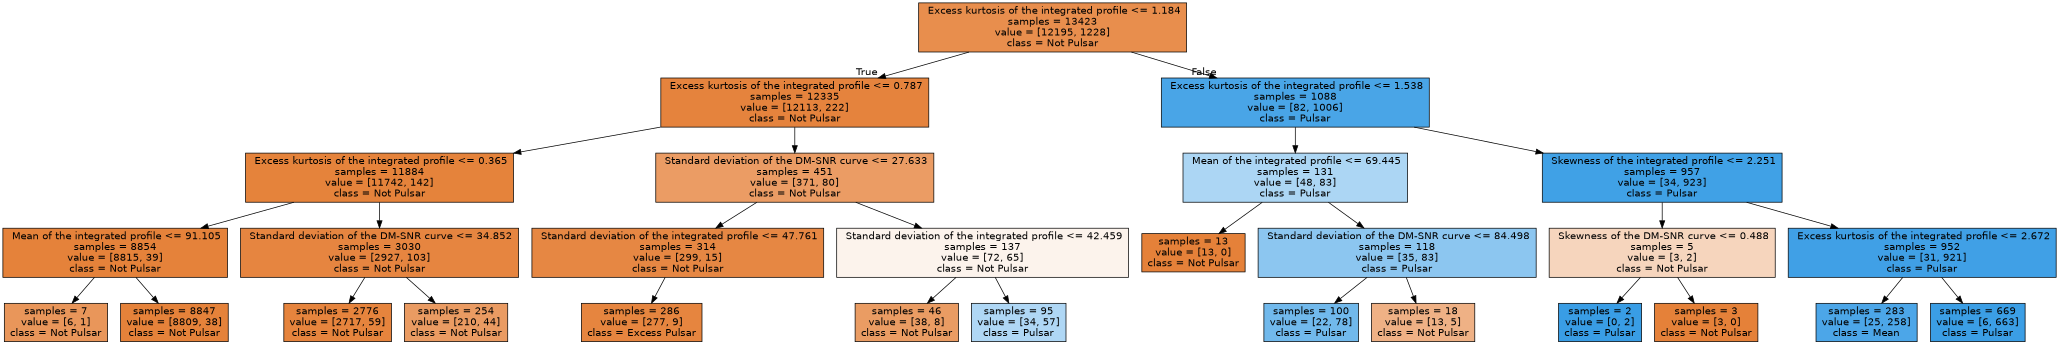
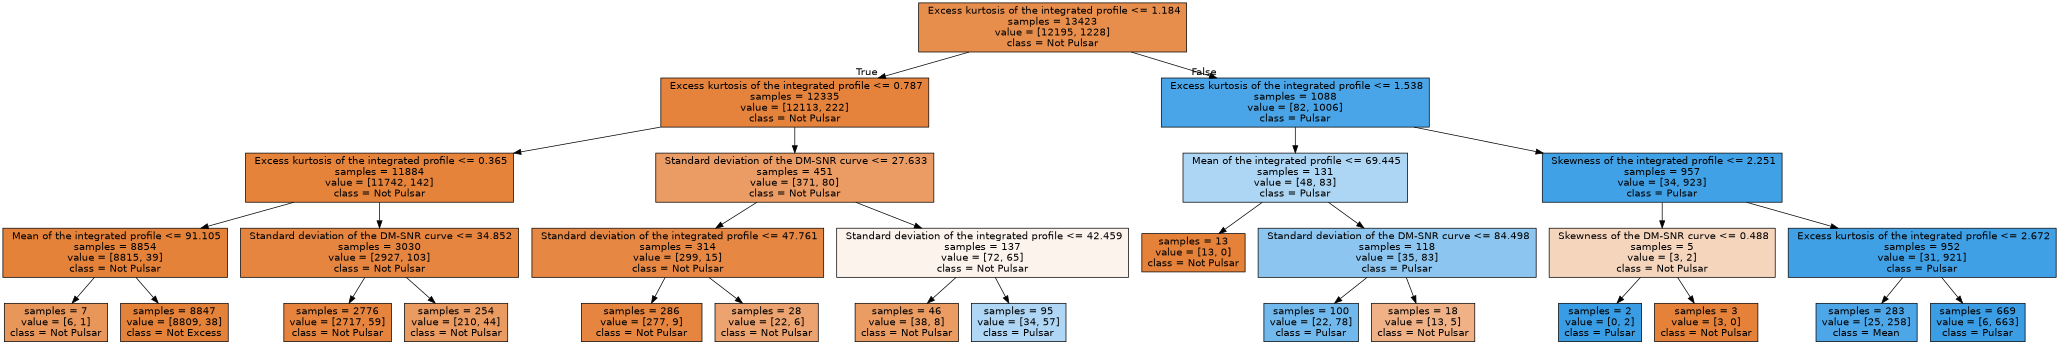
node "samples = 8847 value = [8809, 38] class = Not Pulsar": label "samples = 8847 value = [8809, 38] class = Not Pulsar" -> "samples = 8847 value = [8809, 38] class = Not Excess"
node "samples = 286 value = [277, 9] class = Excess Pulsar": label "samples = 286 value = [277, 9] class = Excess Pulsar" -> "samples = 286 value = [277, 9] class = Not Pulsar"
node "samples = 28 value = [22, 6] class = Not Pulsar": added
